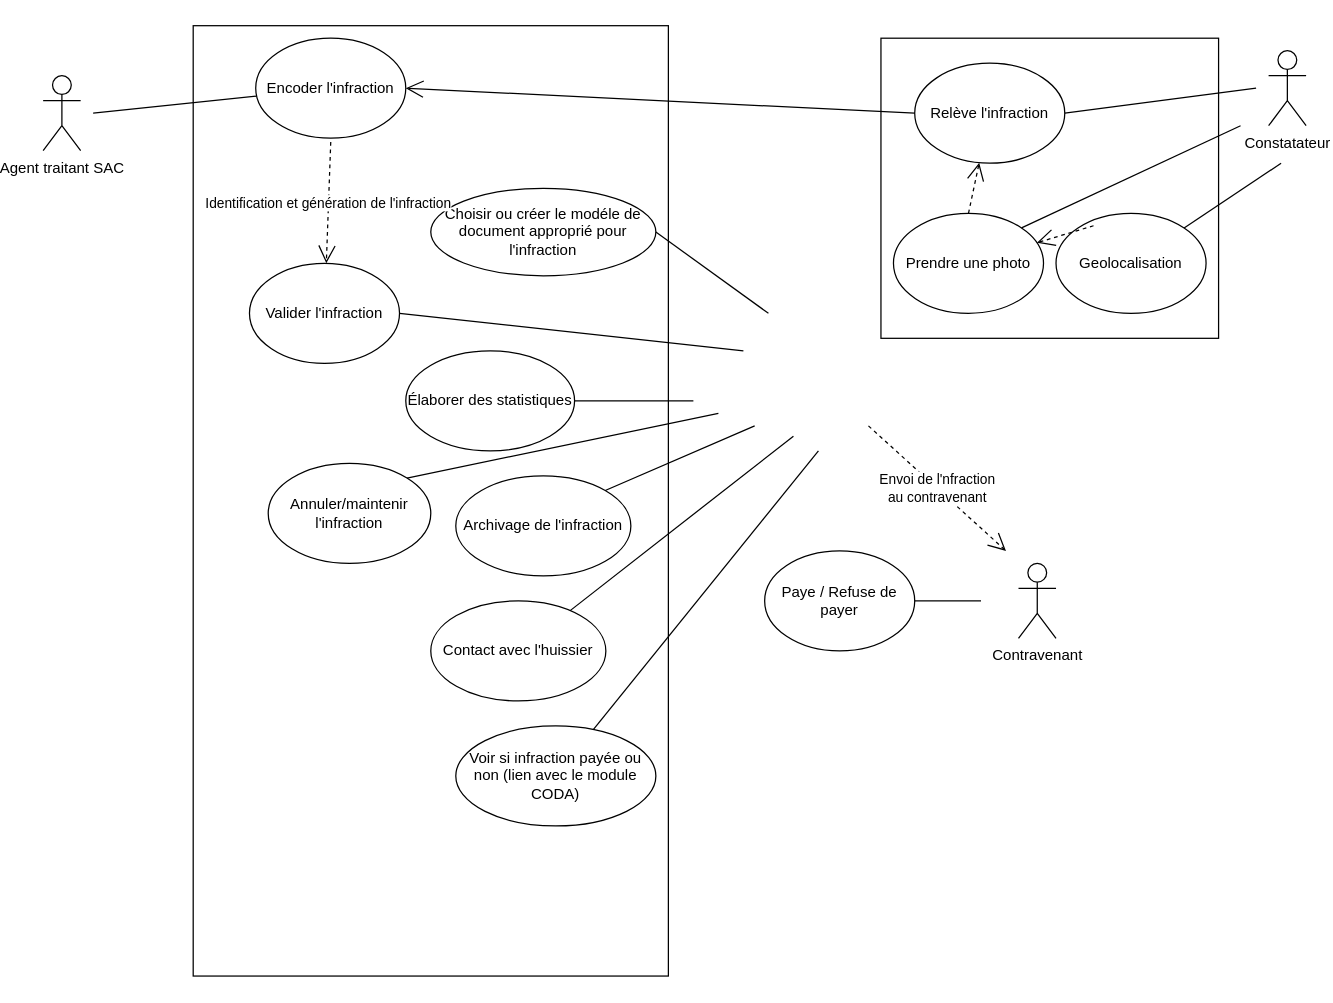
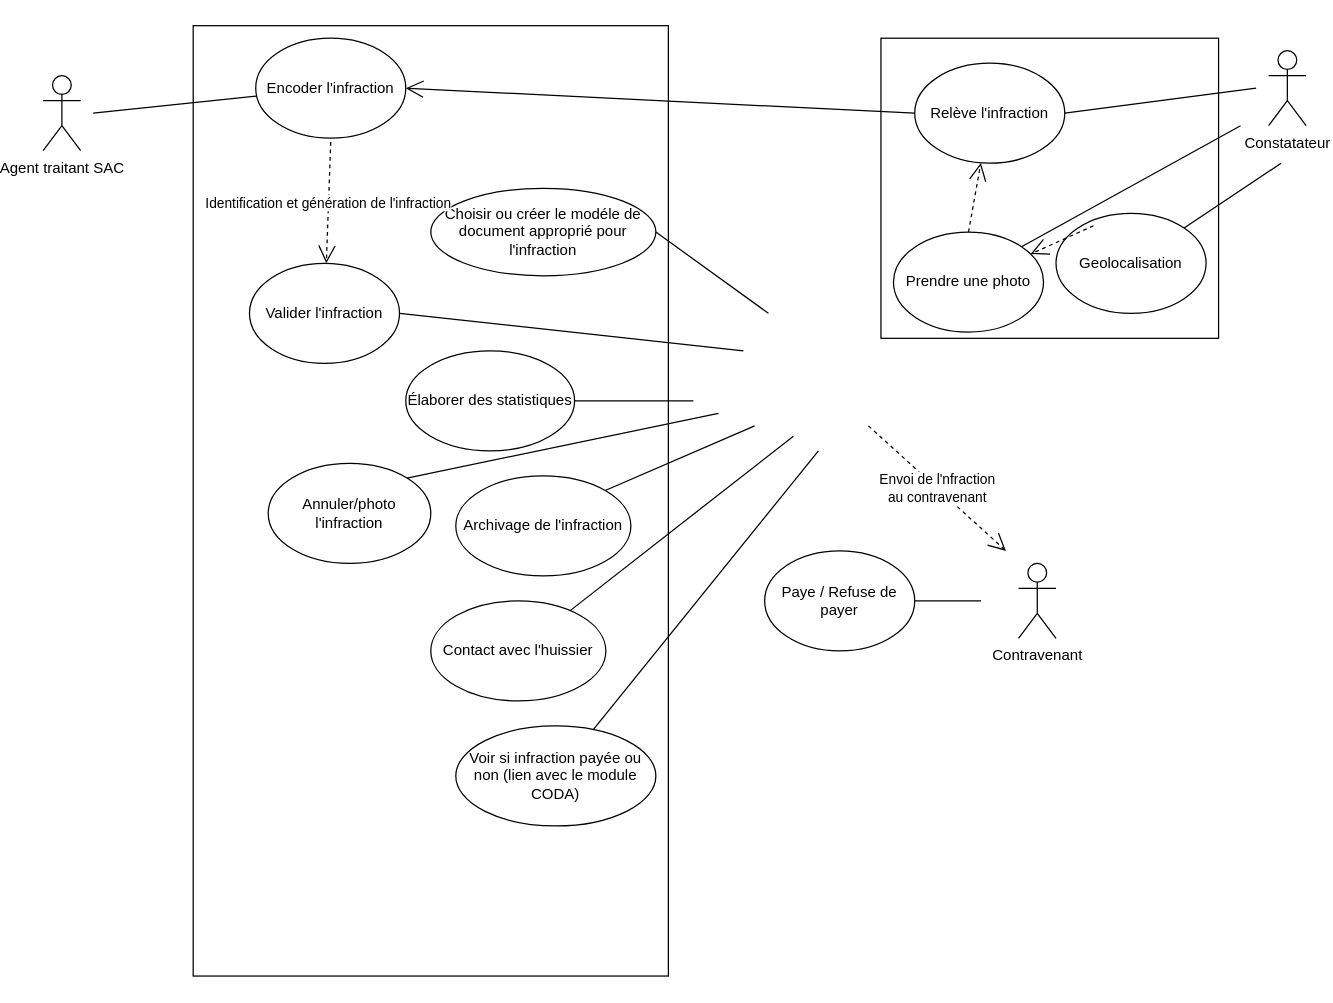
node "Prendre une photo": moved (968, 263) -> (968, 282)
node "Annuler/maintenir l'infraction": label "Annuler/maintenir l'infraction" -> "Annuler/photo l'infraction"
